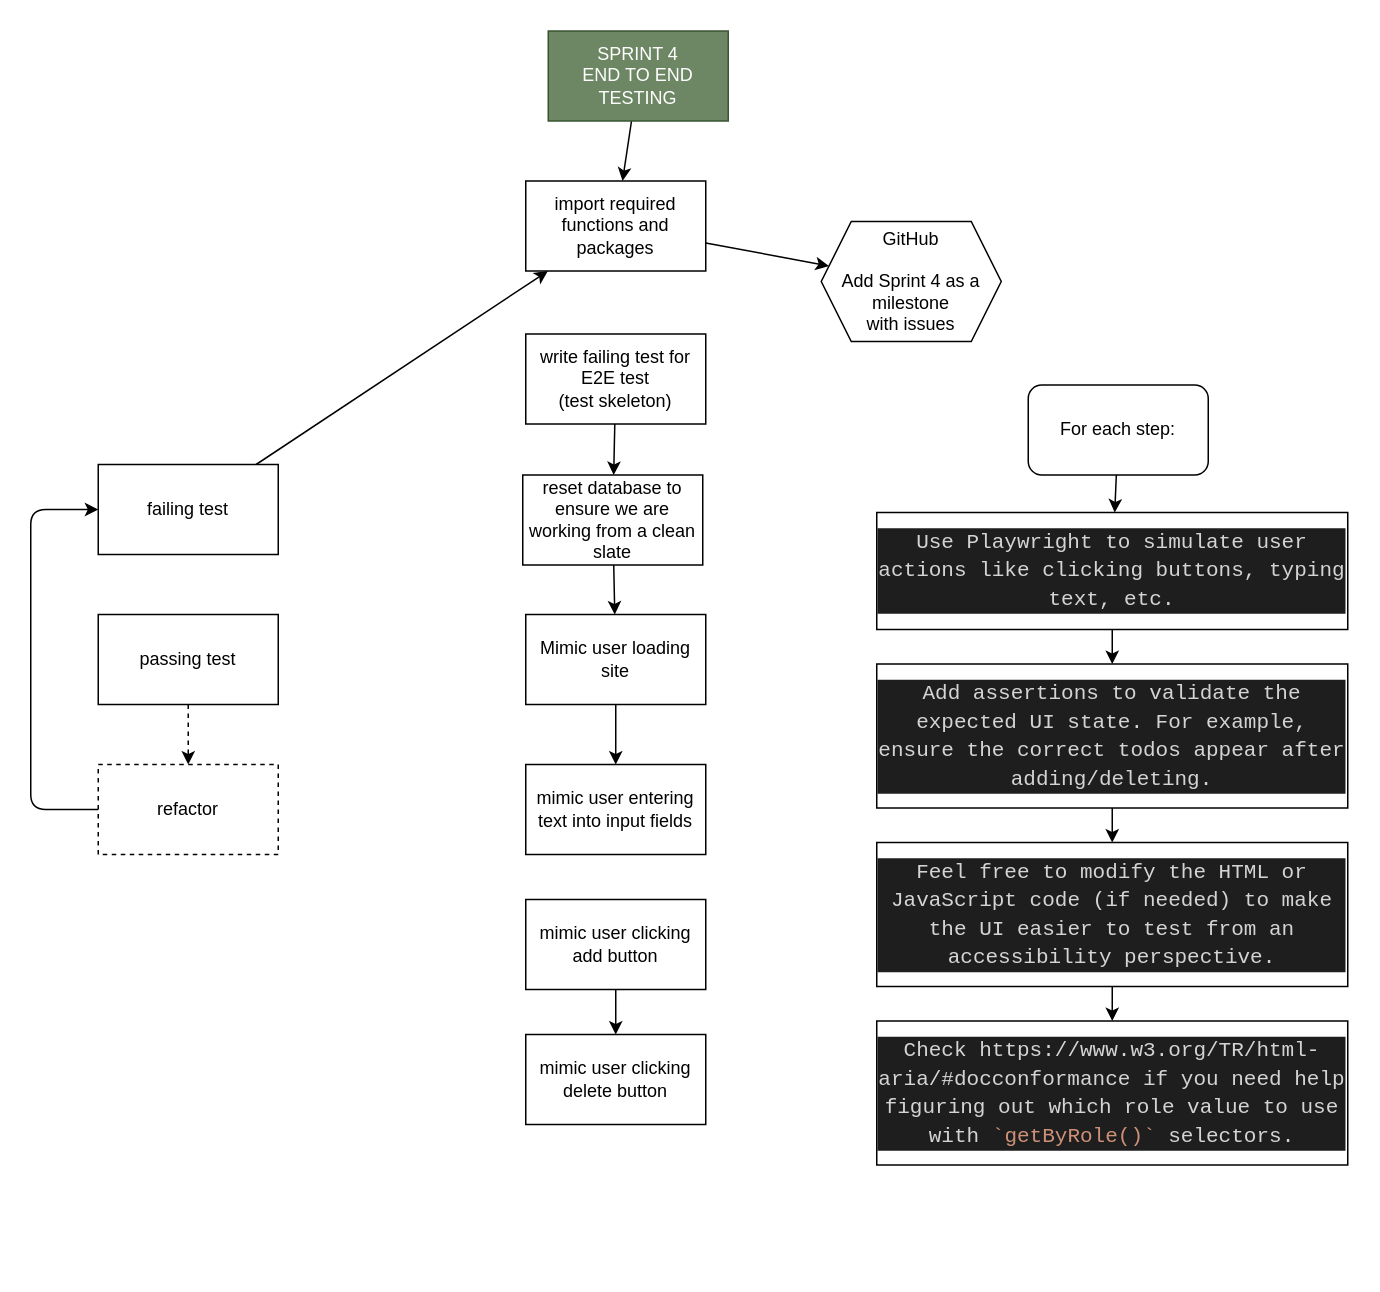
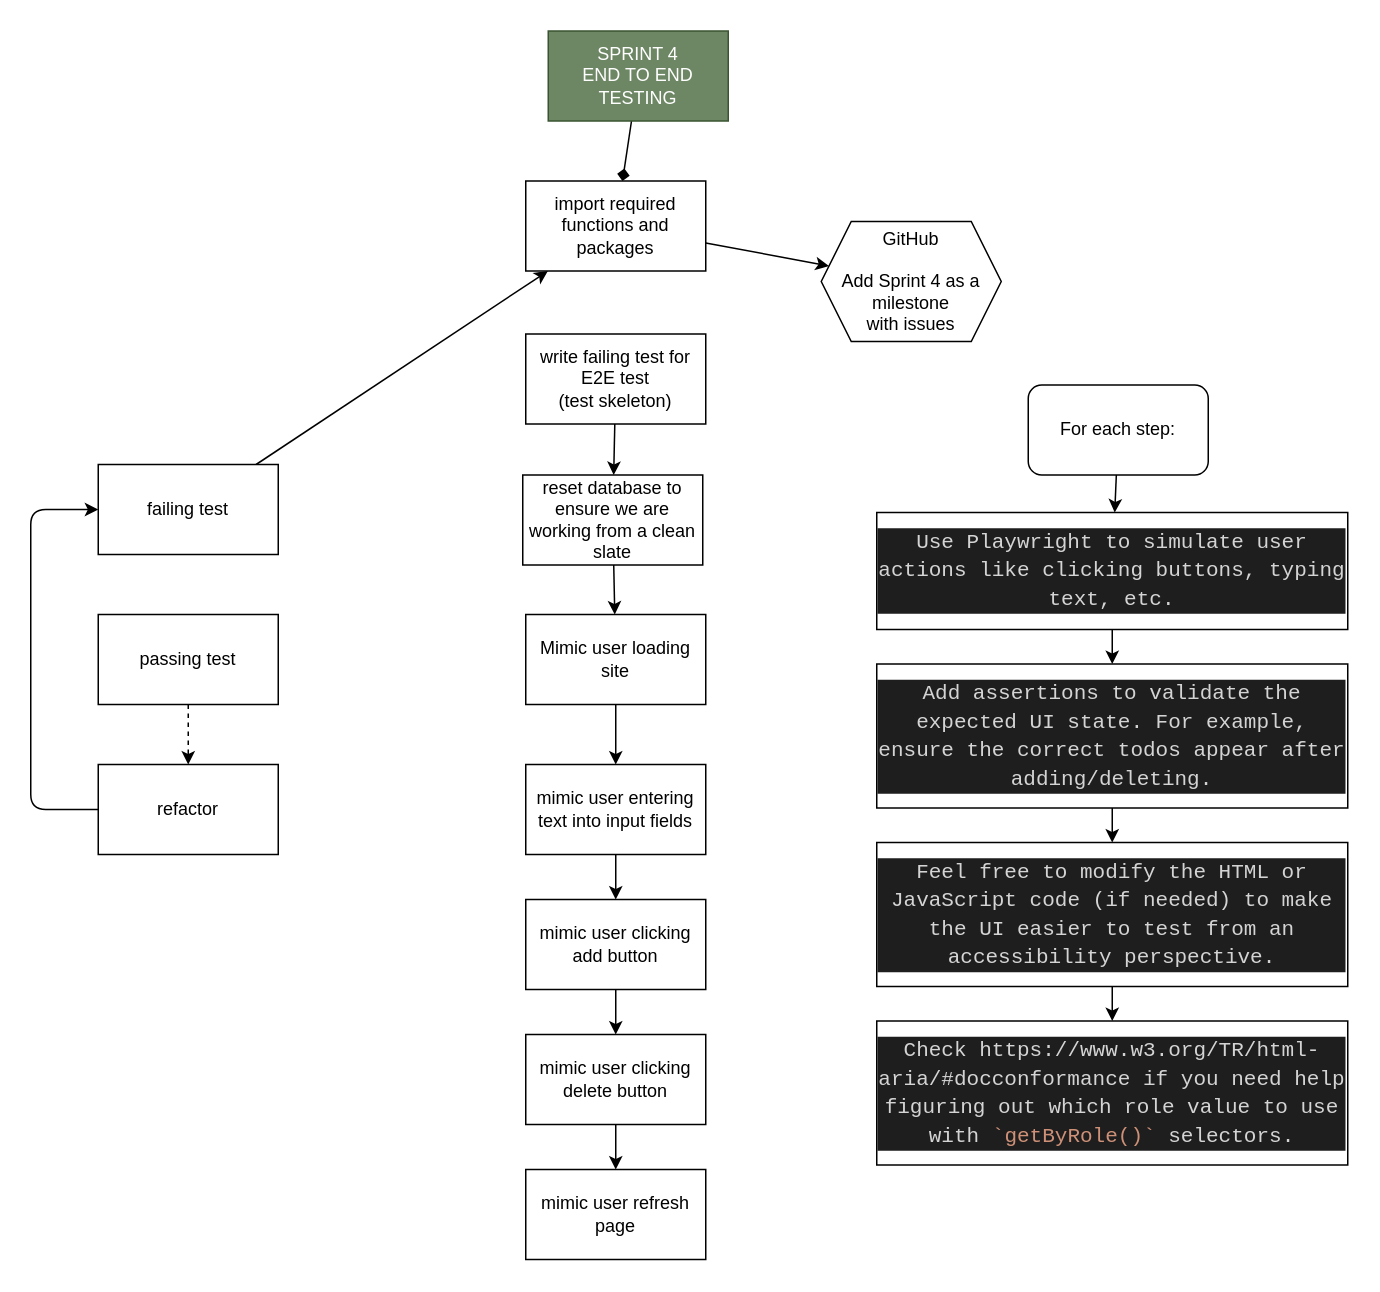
edge "SPRINT 4 END TO END TESTING" -> "import required functions and packages": arrowhead classic -> diamond
node "refactor": style dashed -> solid
edge "mimic user entering text into input fields" -> "mimic user clicking add button": added
edge "mimic user clicking delete button" -> "mimic user refresh page": added
node "mimic user refresh page": added
